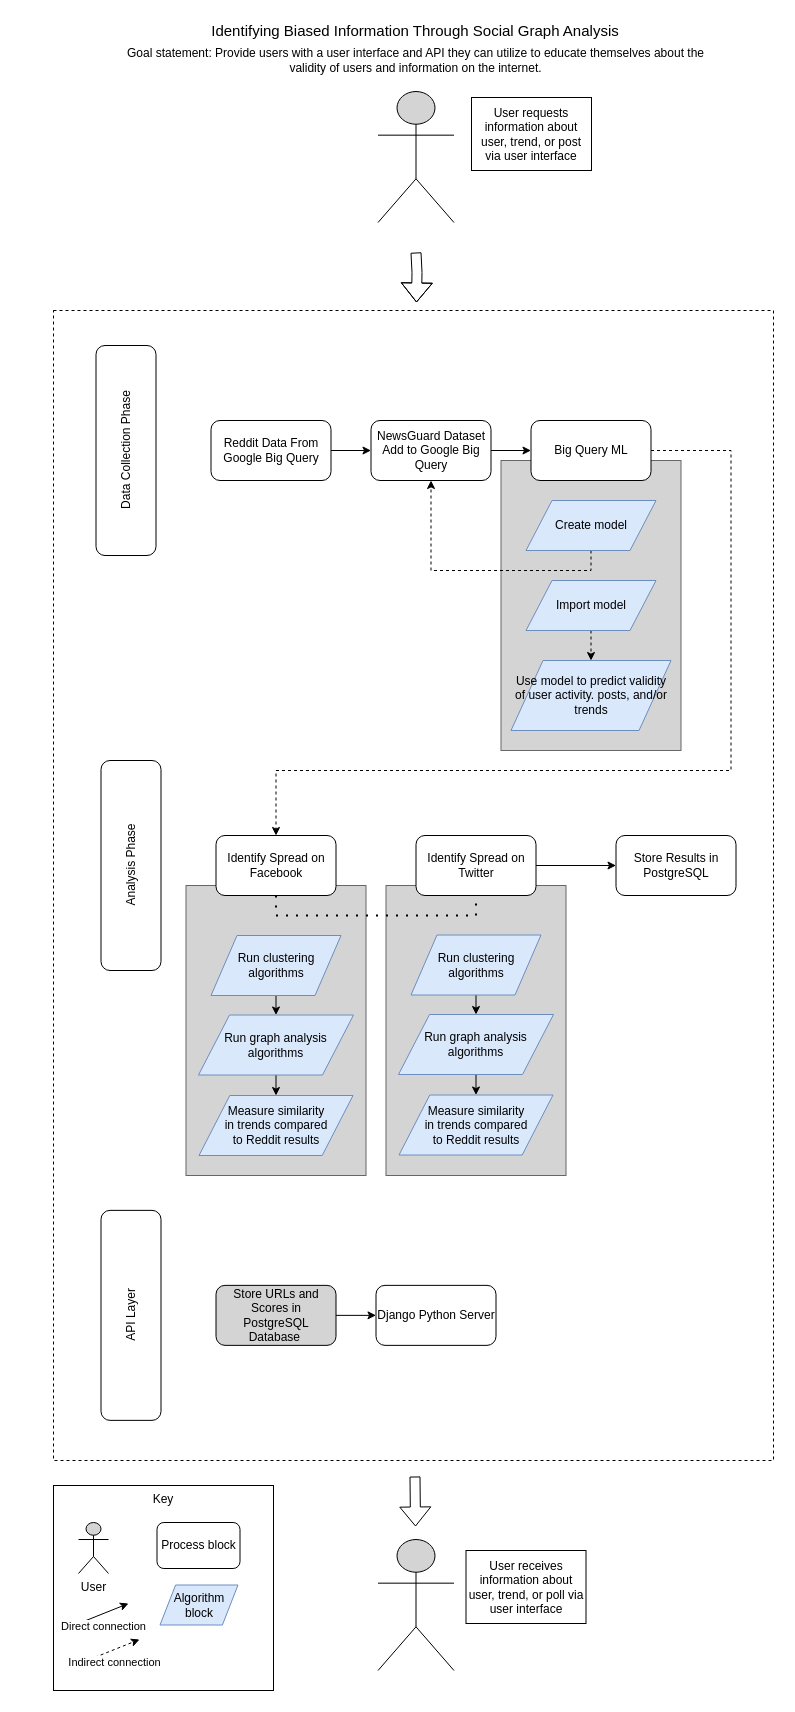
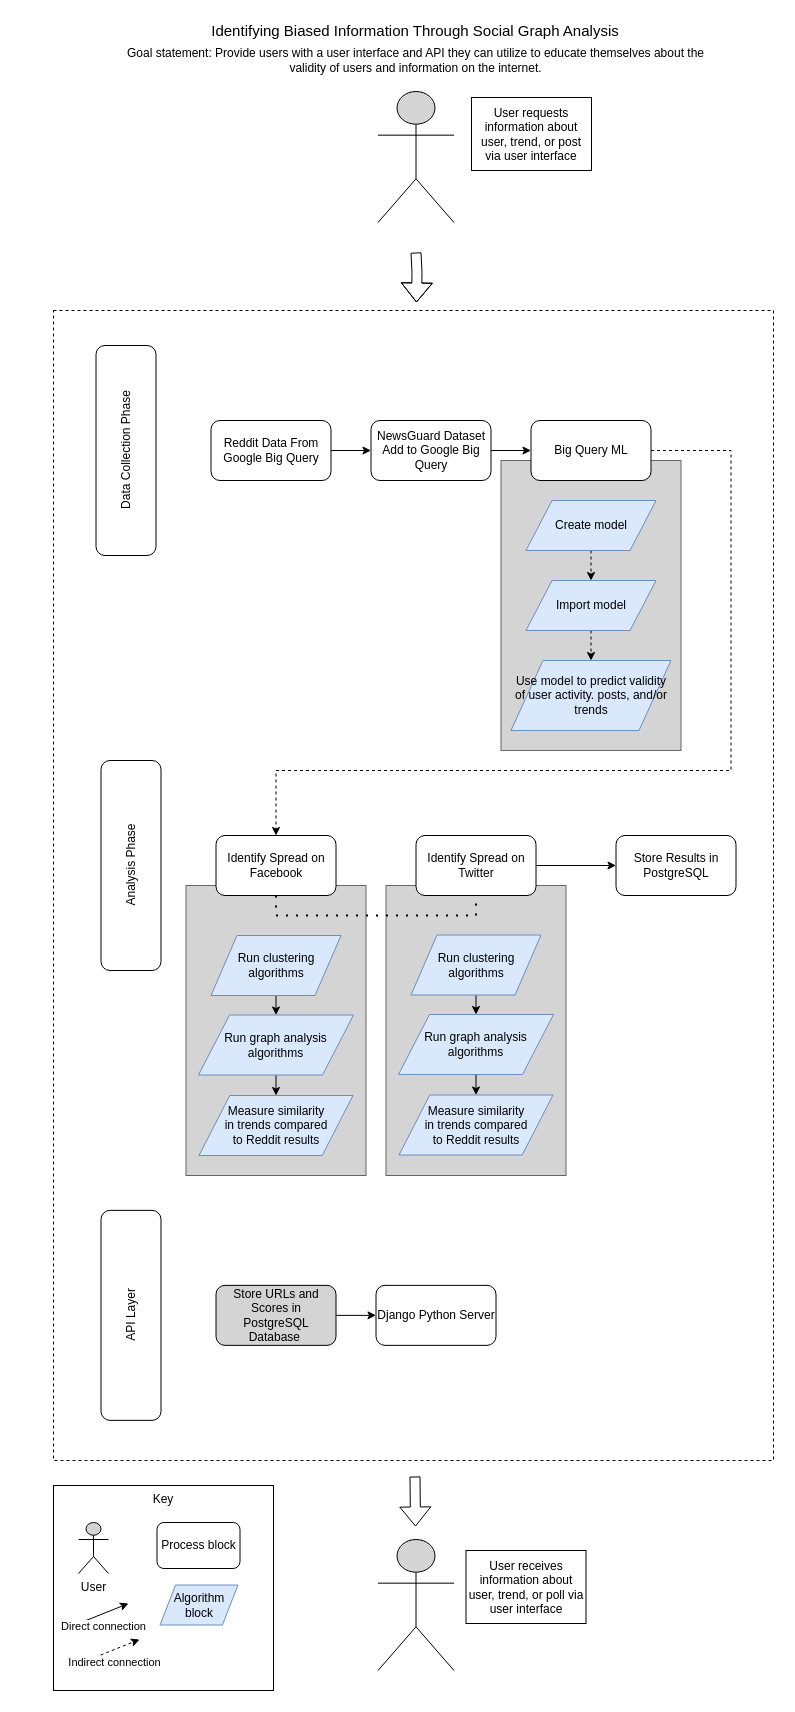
edge "Create model" -> "NewsGuard Dataset Add to Google Big Query": now "Create model" -> "Import model"
